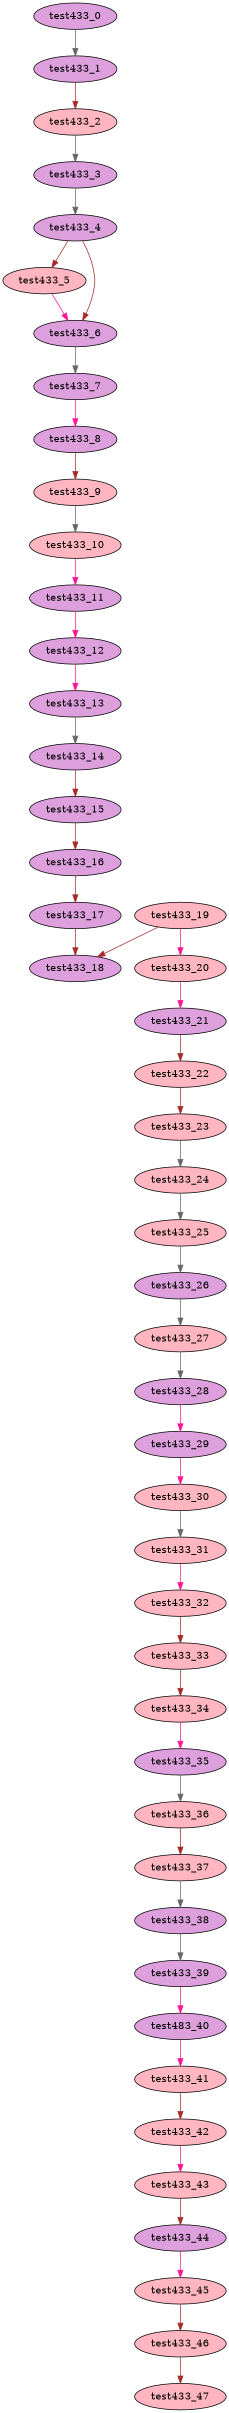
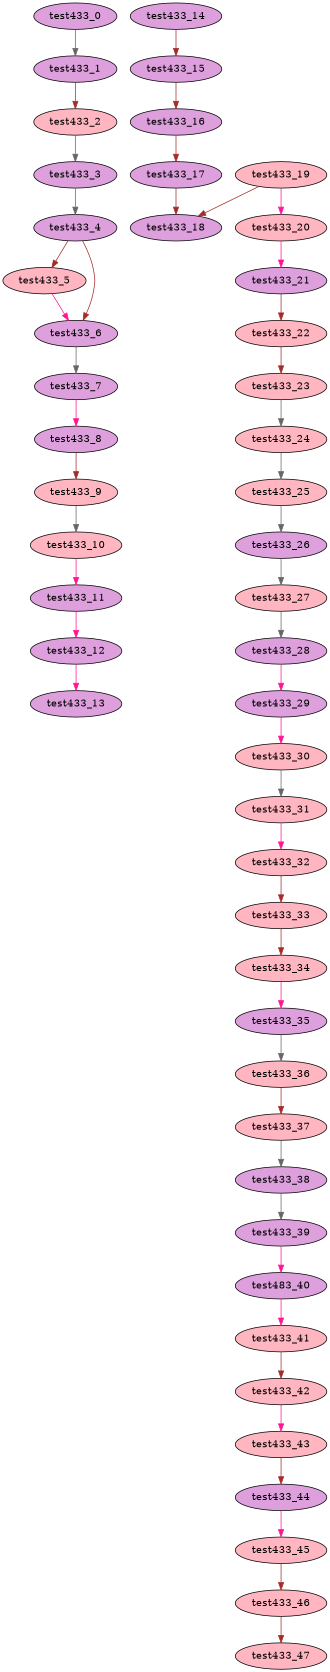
edge "test433_13" -> "test433_14": removed
